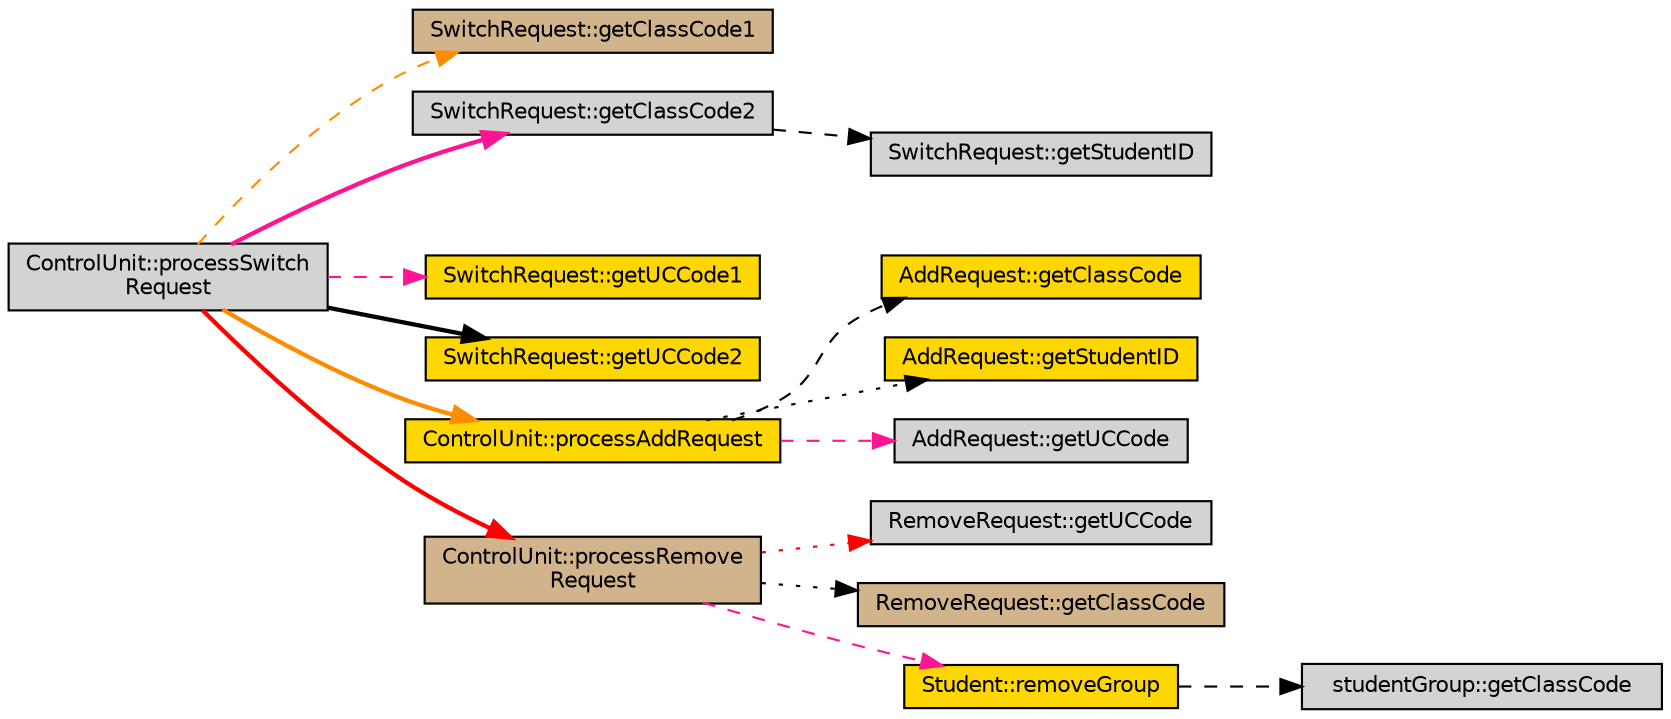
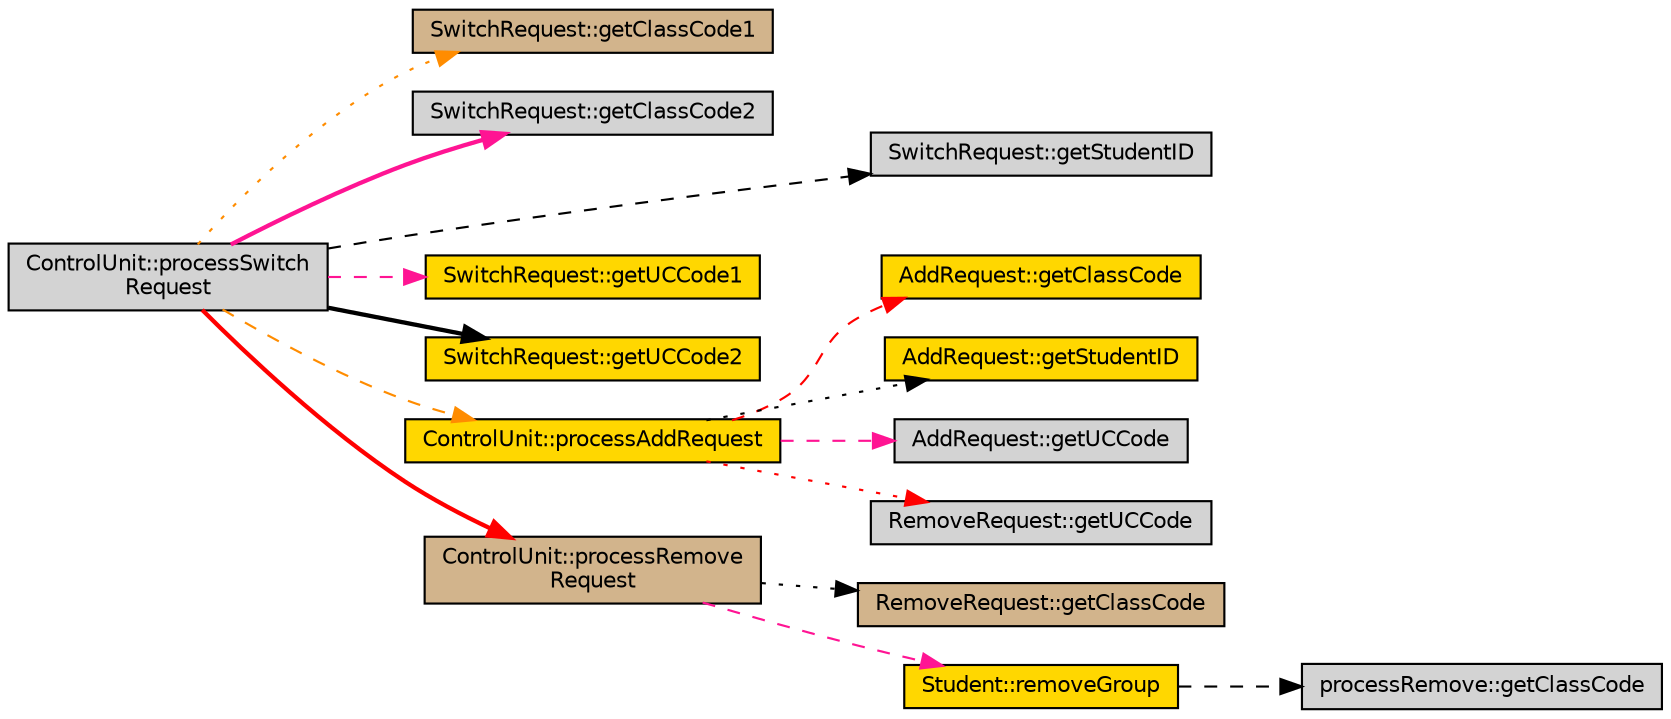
edge "SwitchRequest::getClassCode2" -> "SwitchRequest::getStudentID": now "ControlUnit::processSwitch Request" -> "SwitchRequest::getStudentID"
edge "ControlUnit::processSwitch Request" -> "SwitchRequest::getClassCode1": style dashed -> dotted
edge "ControlUnit::processAddRequest" -> "AddRequest::getClassCode": color black -> red
edge "ControlUnit::processSwitch Request" -> "ControlUnit::processAddRequest": style bold -> dashed
edge "ControlUnit::processRemove Request" -> "RemoveRequest::getUCCode": now "ControlUnit::processAddRequest" -> "RemoveRequest::getUCCode"
node "studentGroup::getClassCode": label "studentGroup::getClassCode" -> "processRemove::getClassCode"
